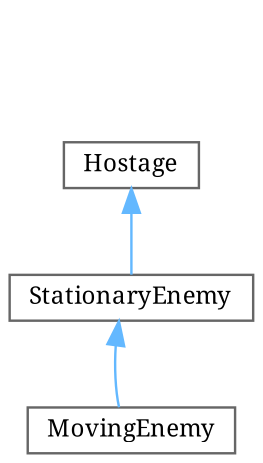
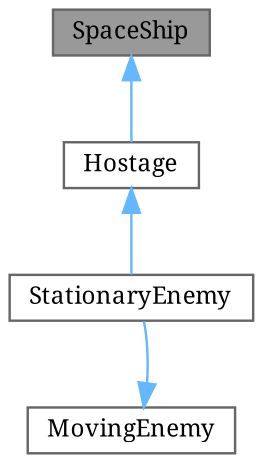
node "SpaceShip": added
edge "MovingEnemy" -> "StationaryEnemy": reversed
